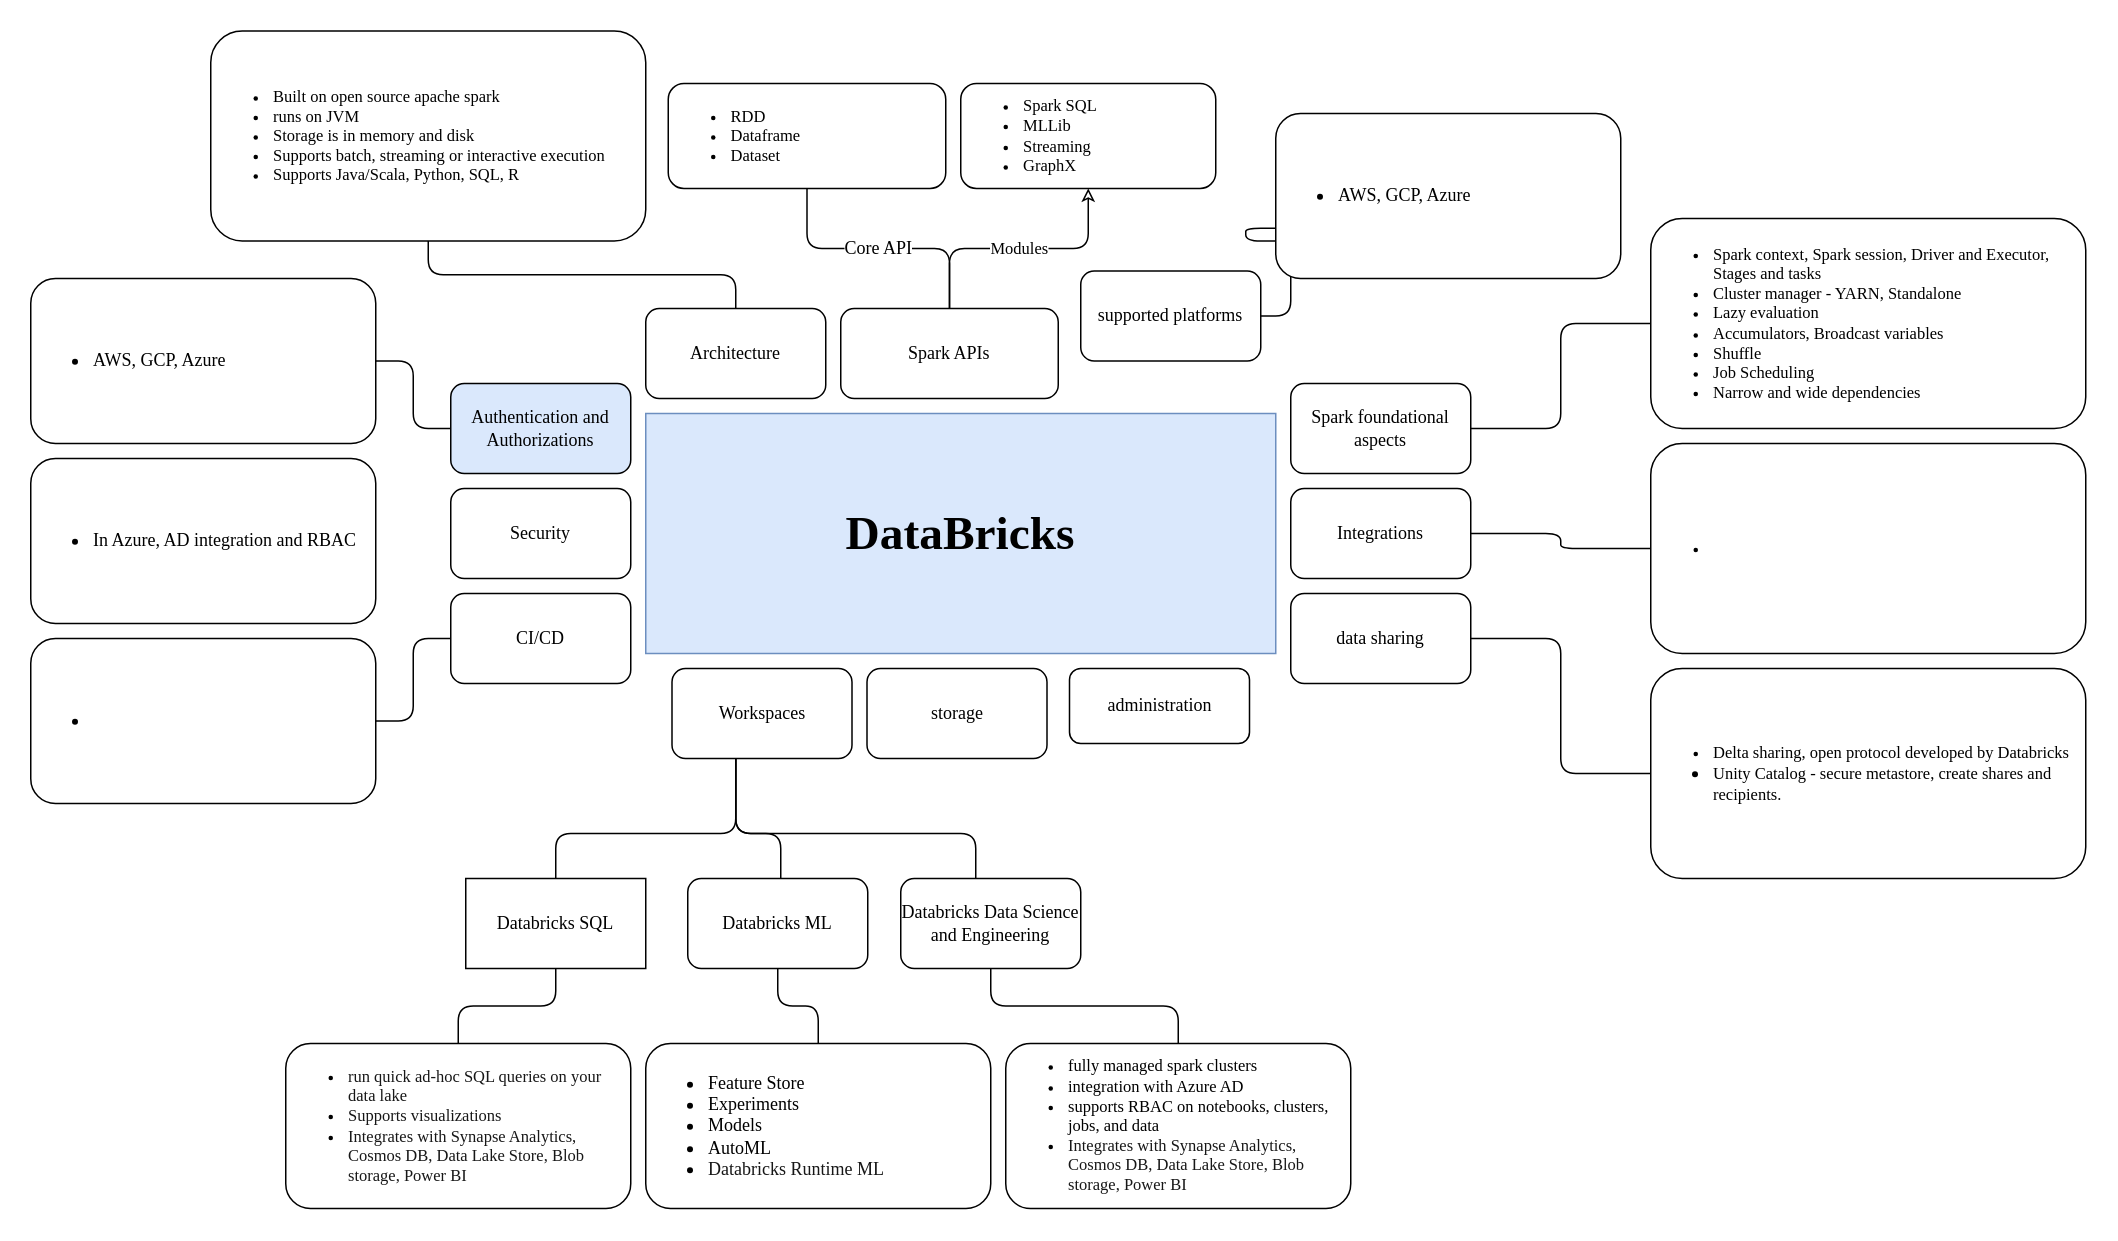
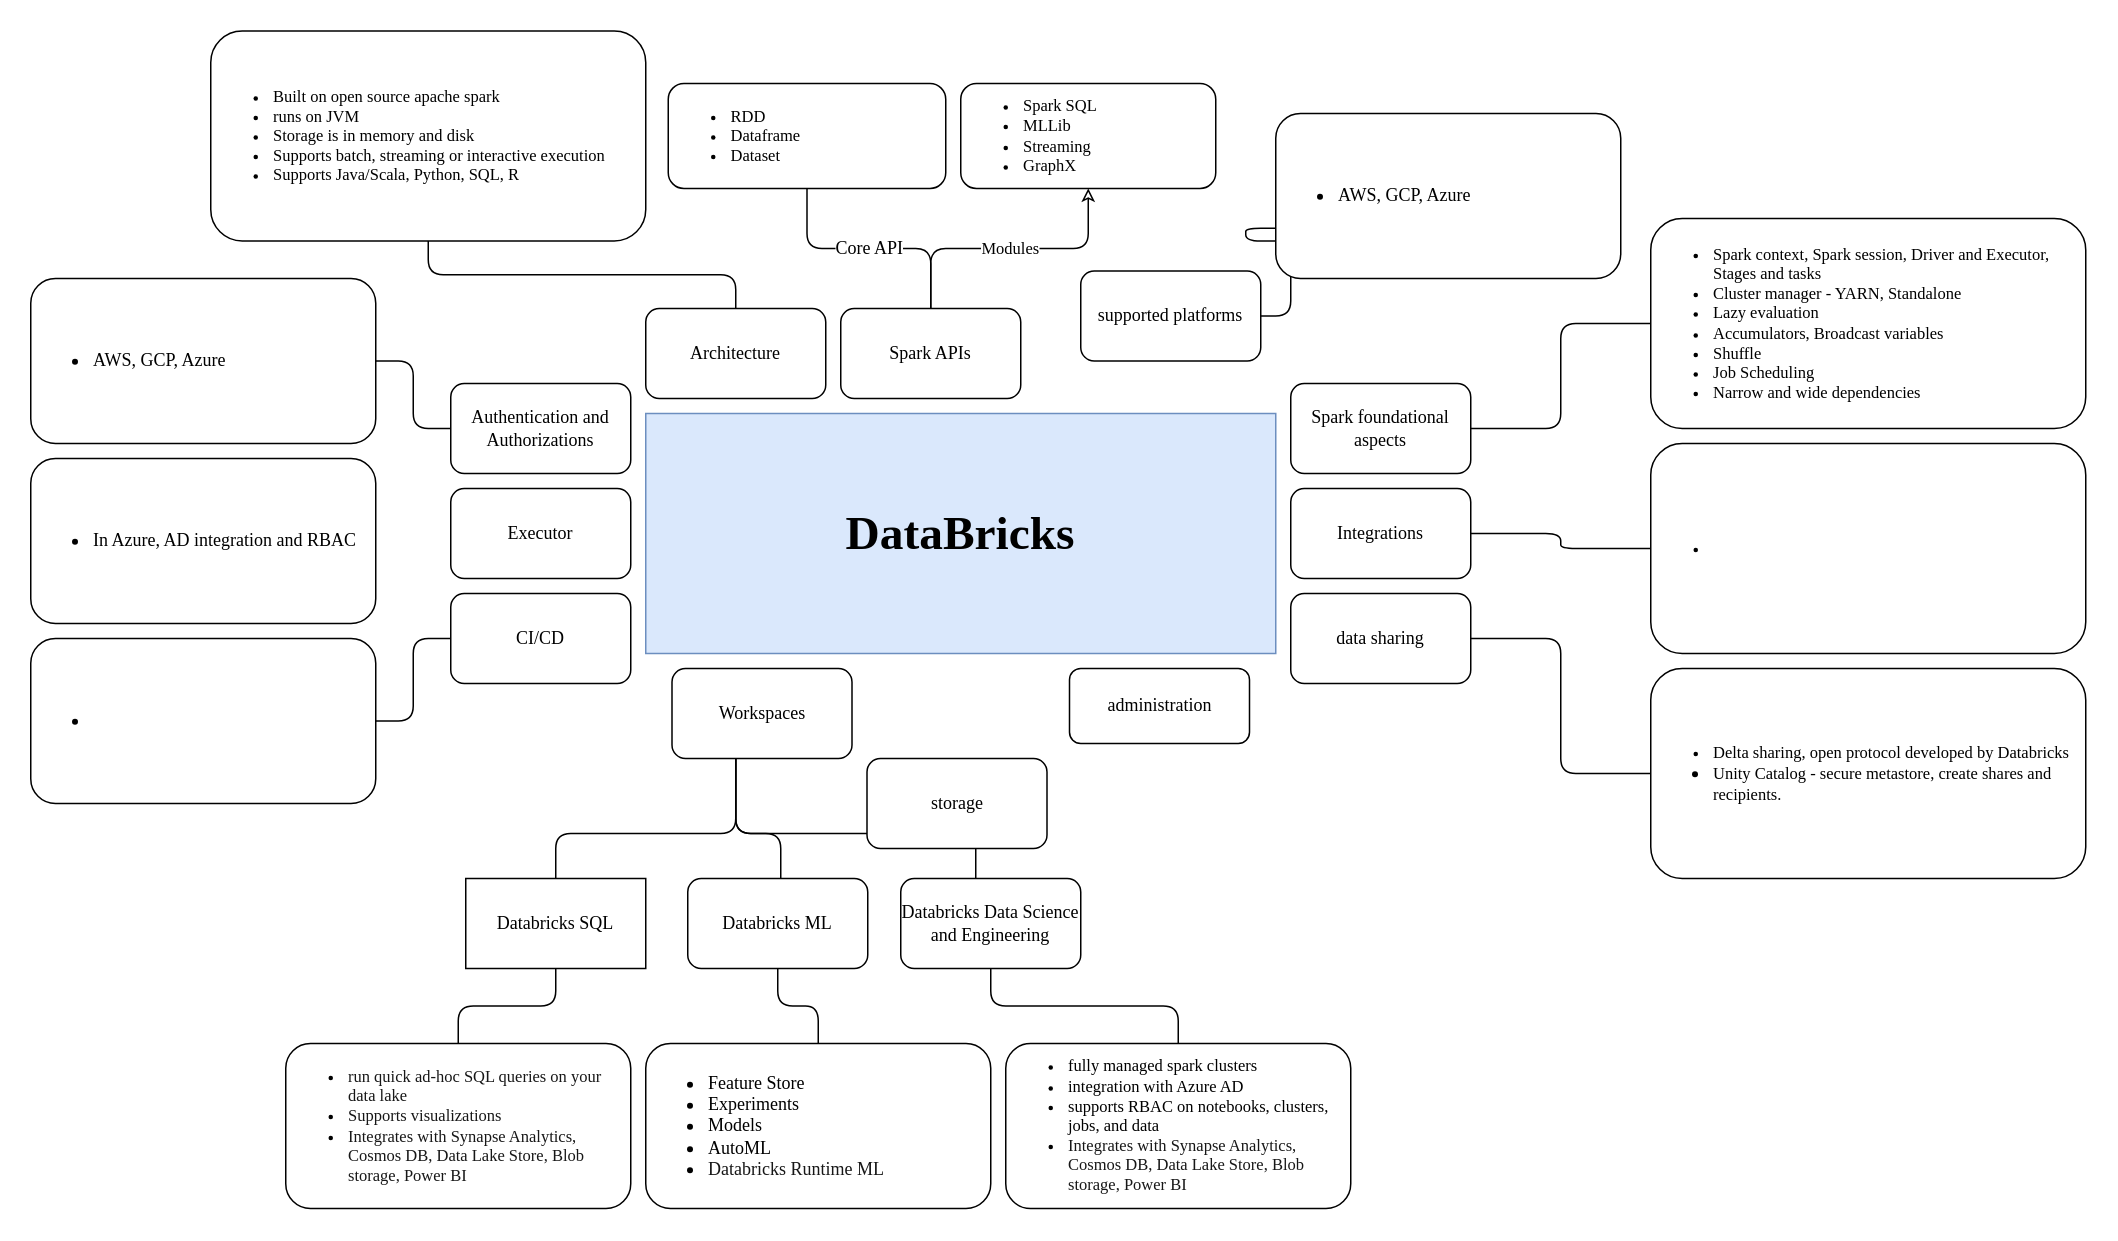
node "Spark APIs": size 218x90 -> 180x90
node "Authentication and Authorizations": fillcolor #dae8fc -> #ffffff
node "Security": label "Security" -> "Executor"
node "storage": moved (957, 713) -> (957, 803)
